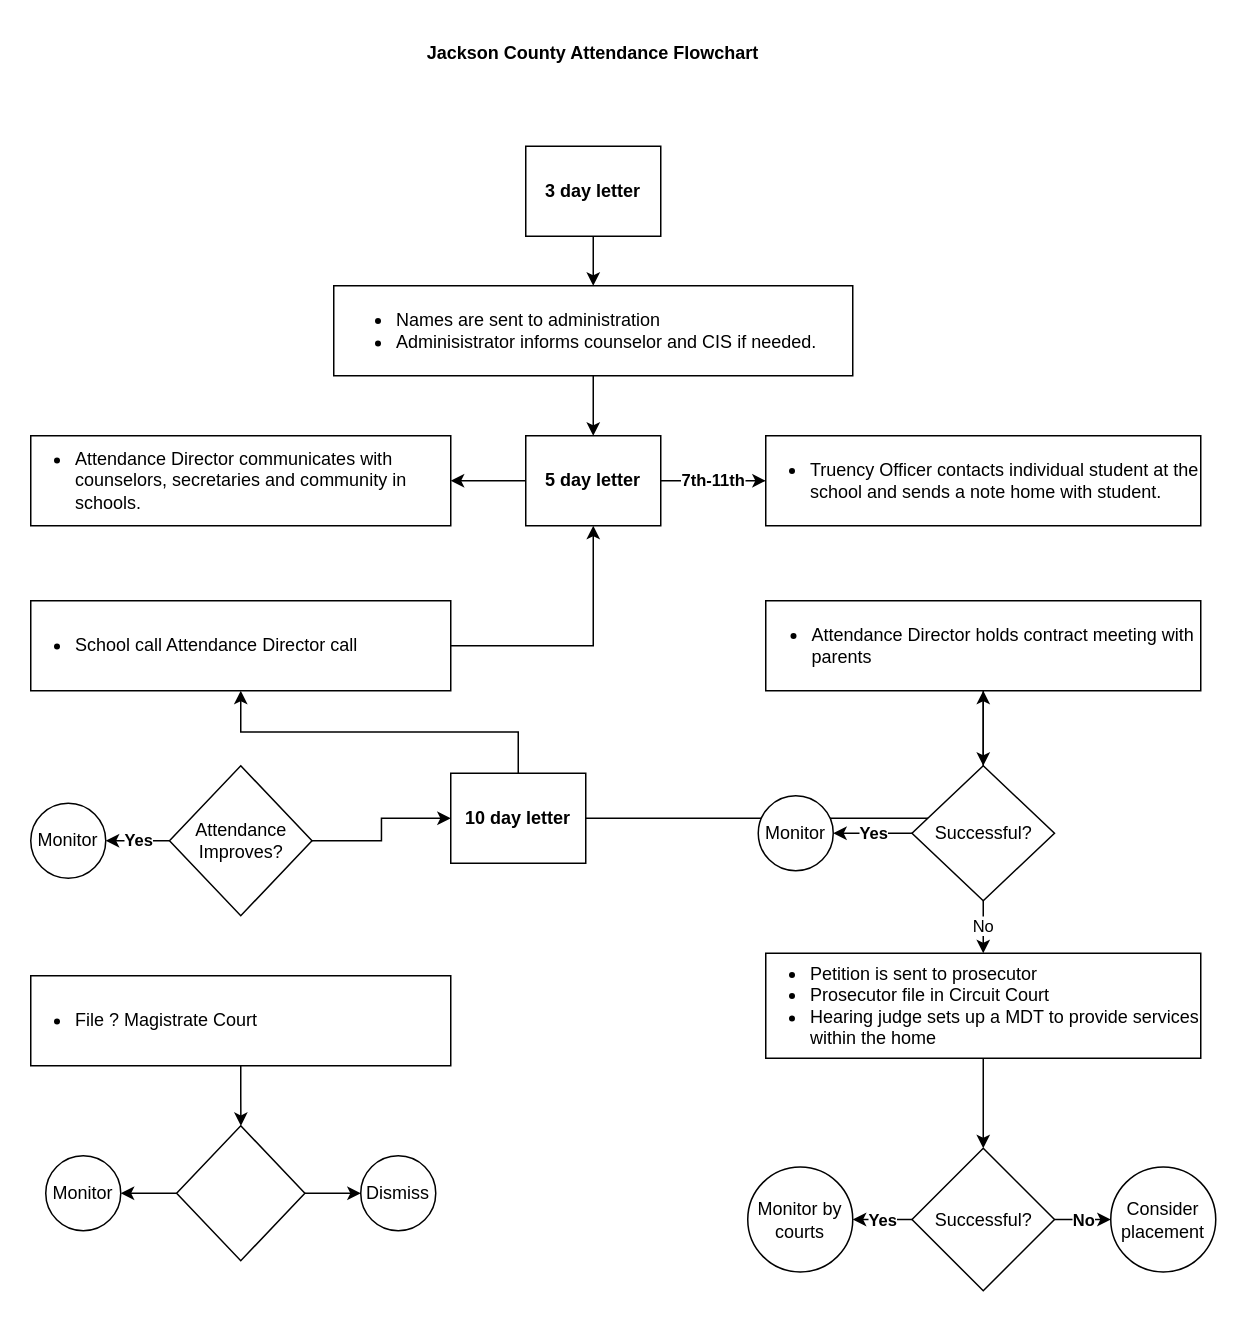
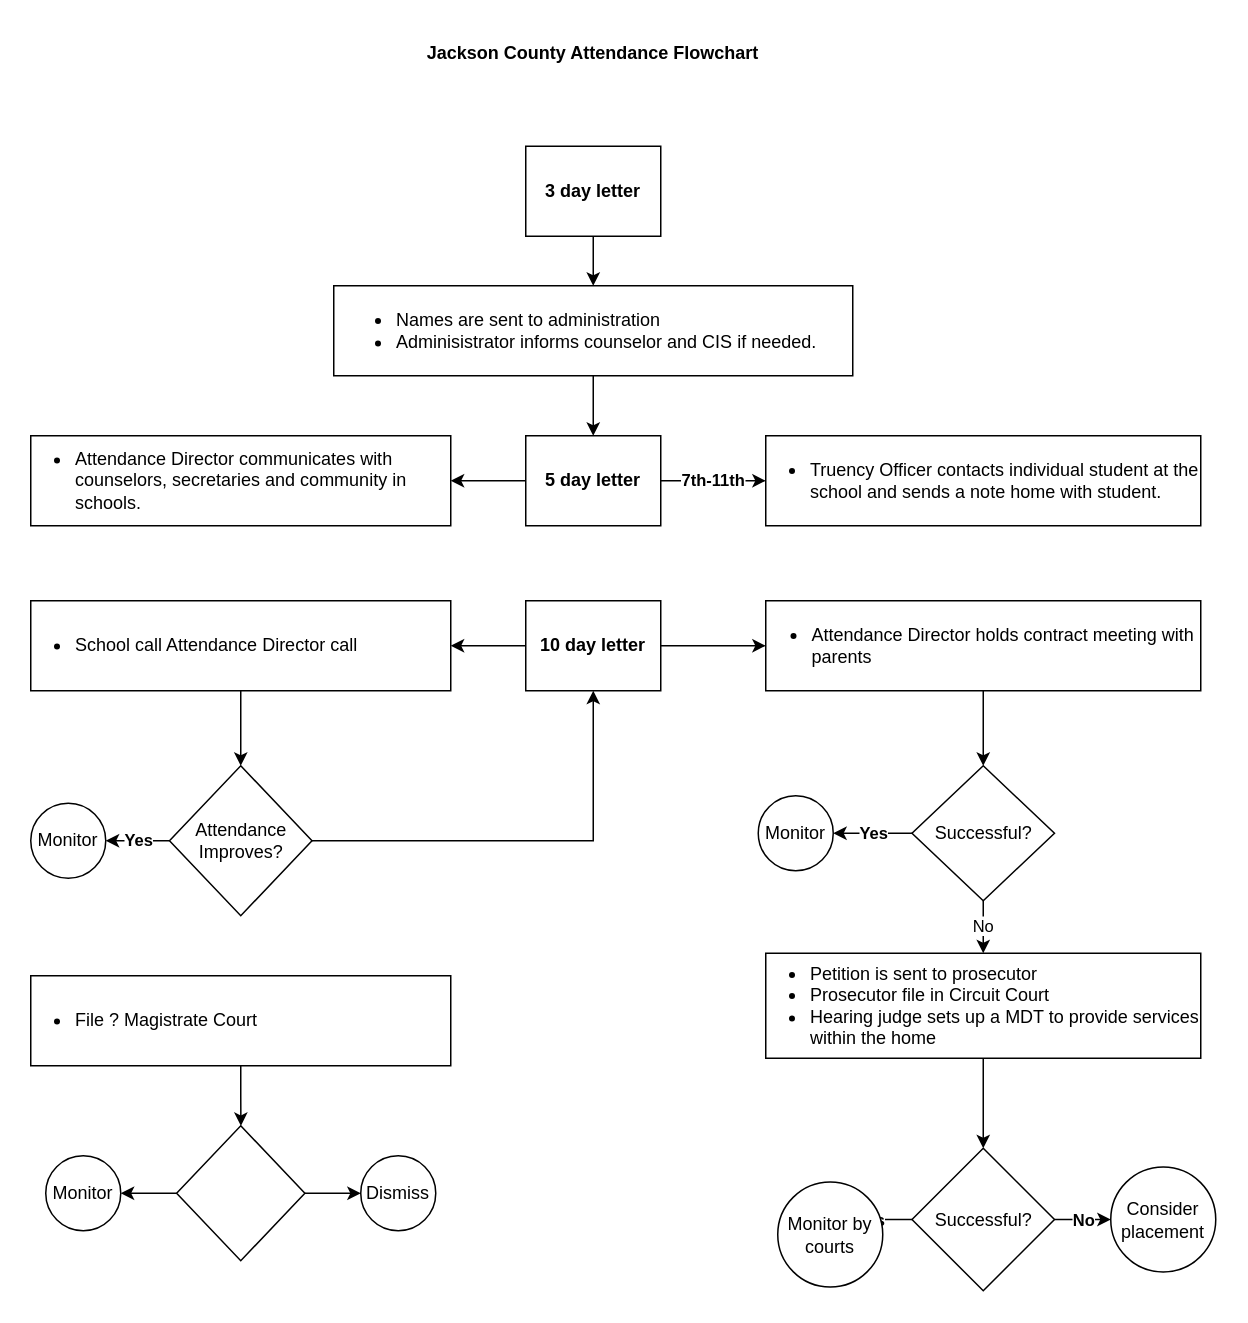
edge "School call Attendance Director call" -> "5 day letter": now "School call Attendance Director call" -> "Attendance Improves?"
node "10 day letter": moved (518, 818) -> (593, 646)
node "Monitor by courts": moved (800, 1220) -> (830, 1235)
